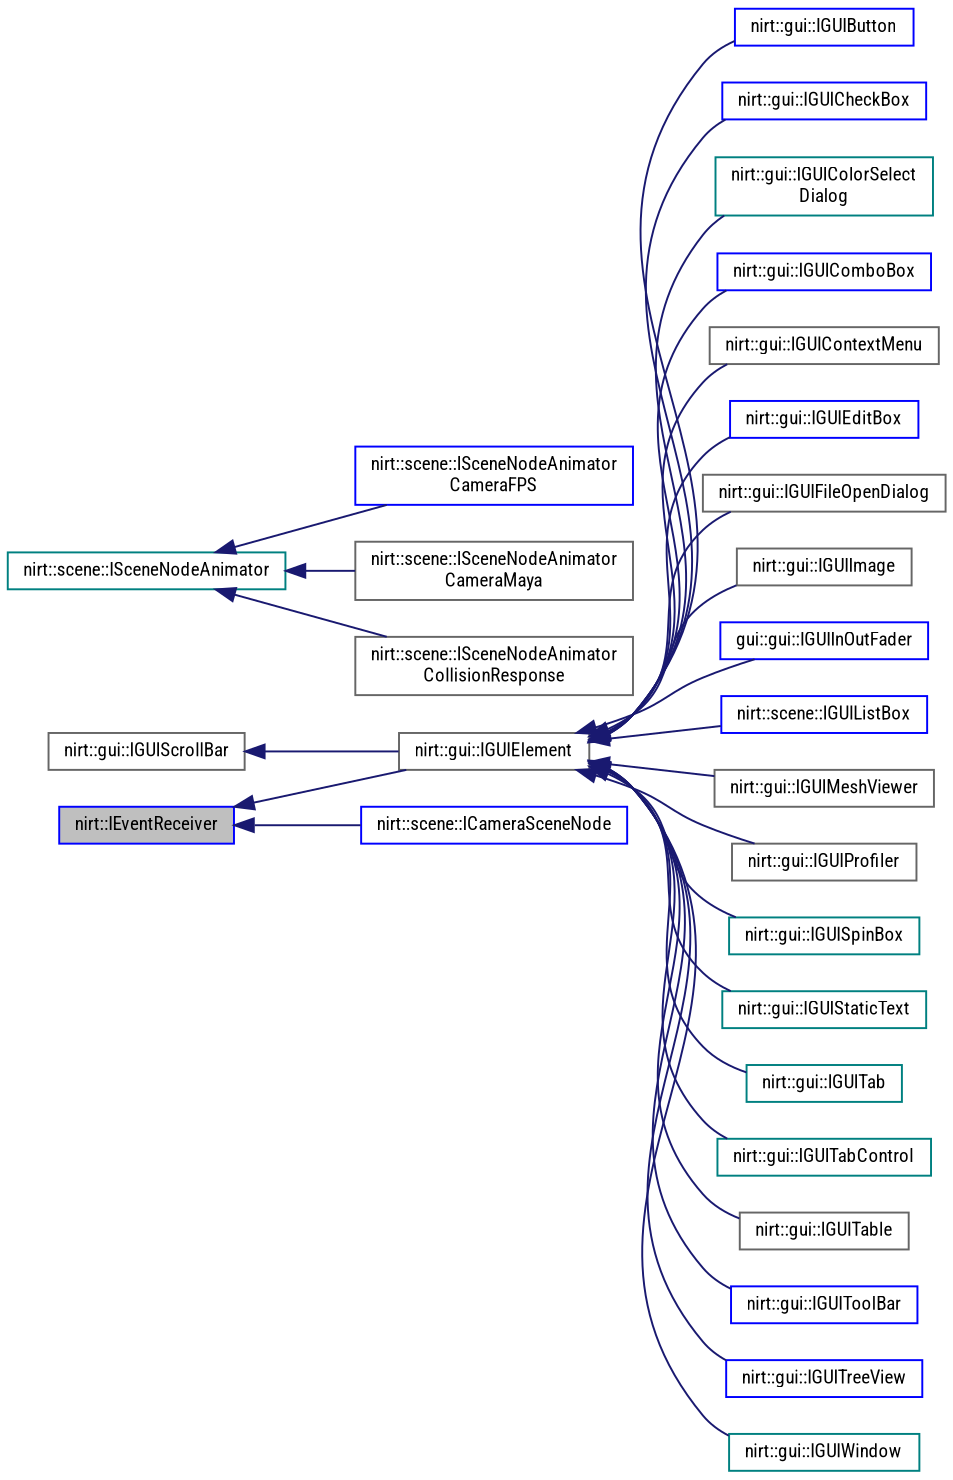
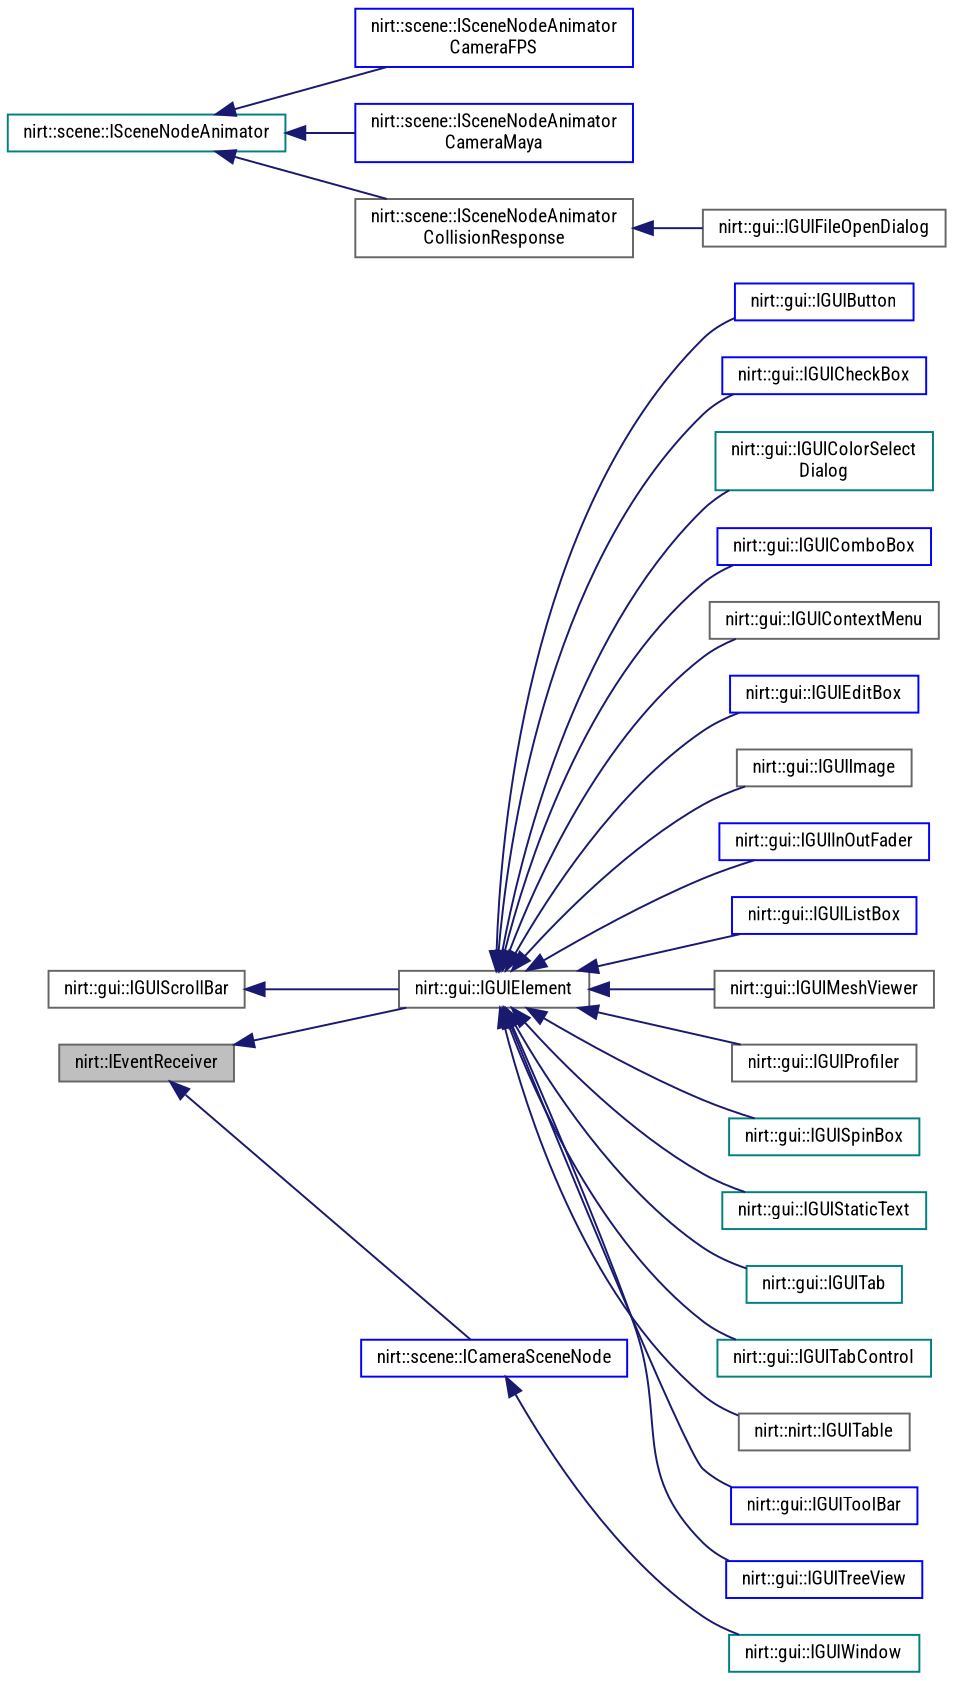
node "nirt::scene::ISceneNodeAnimator CameraMaya": color gray40 -> blue
edge "nirt::gui::IGUIFileOpenDialog" -> "nirt::gui::IGUIElement": now "nirt::gui::IGUIFileOpenDialog" -> "nirt::scene::ISceneNodeAnimator CollisionResponse"
node "gui::gui::IGUIInOutFader": label "gui::gui::IGUIInOutFader" -> "nirt::gui::IGUIInOutFader"
node "nirt::scene::IGUIListBox": label "nirt::scene::IGUIListBox" -> "nirt::gui::IGUIListBox"
node "nirt::IEventReceiver": color blue -> gray40
node "nirt::gui::IGUITable": label "nirt::gui::IGUITable" -> "nirt::nirt::IGUITable"
edge "nirt::gui::IGUIWindow" -> "nirt::gui::IGUIElement": now "nirt::gui::IGUIWindow" -> "nirt::scene::ICameraSceneNode"
